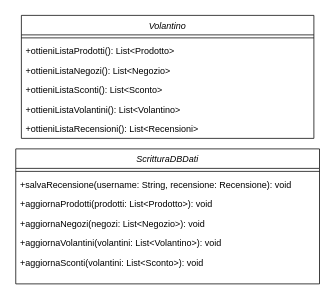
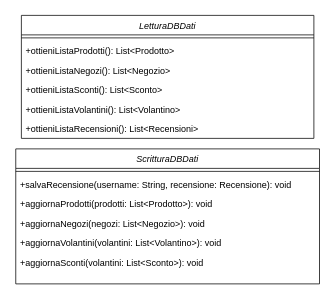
node "Volantino": label "Volantino" -> "LetturaDBDati"
